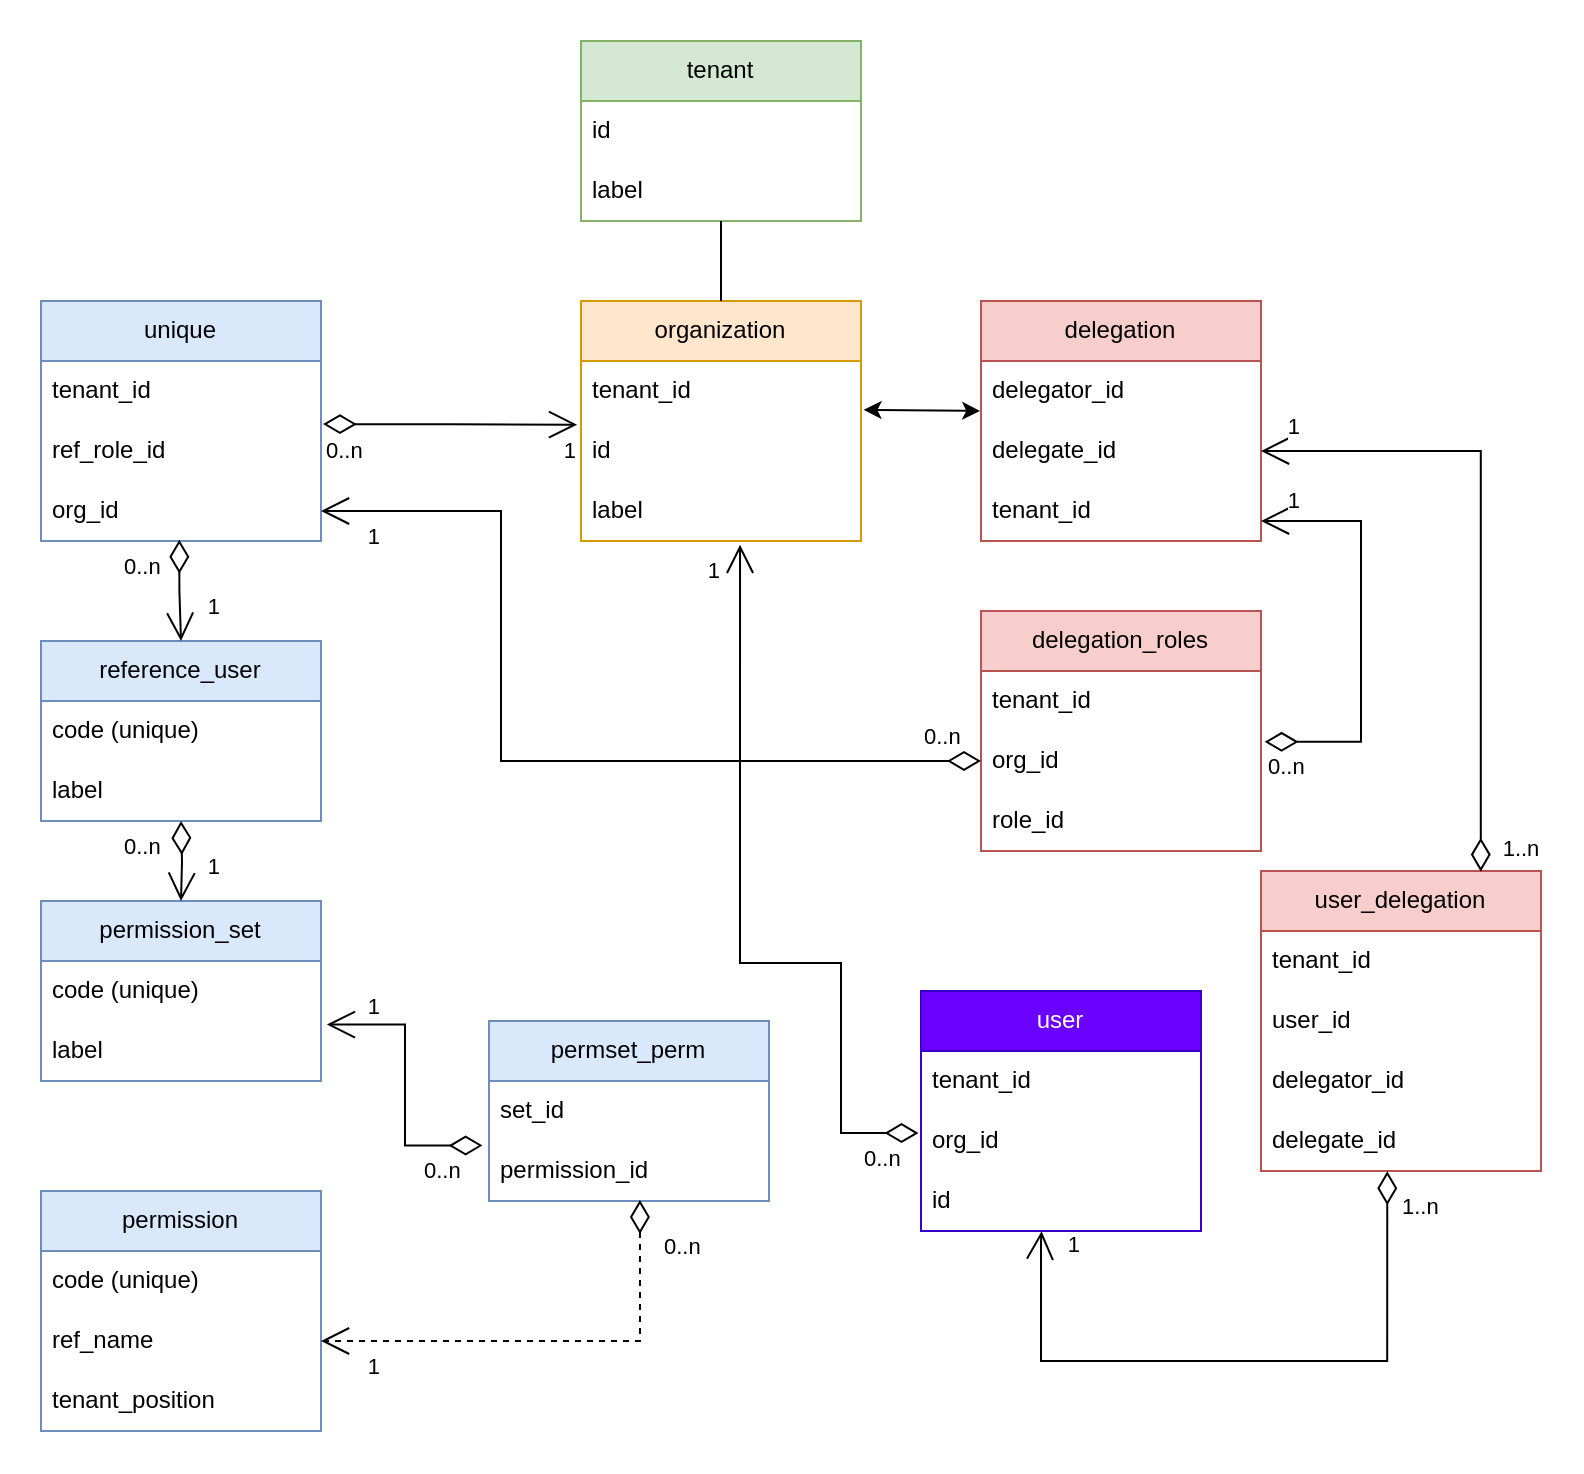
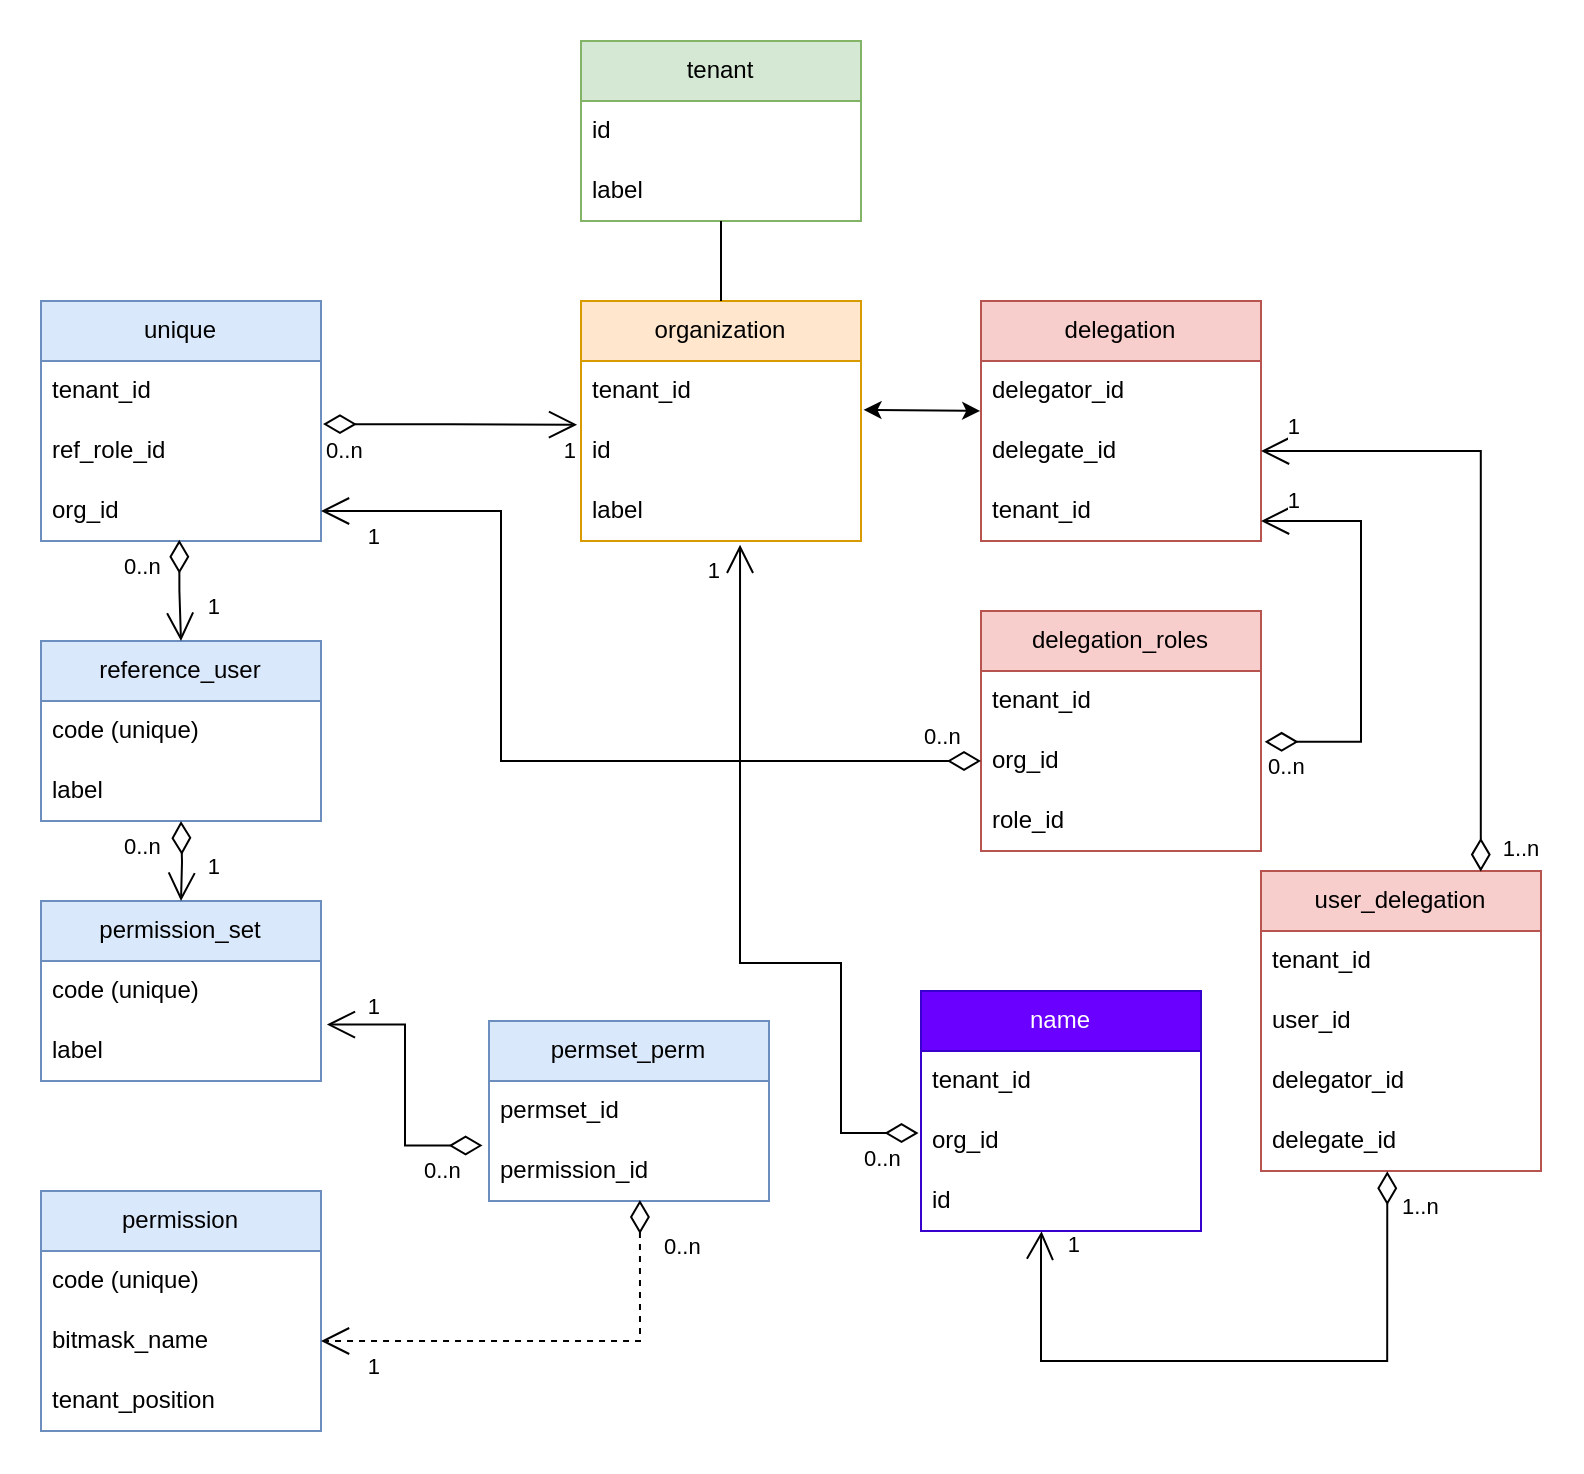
node "user": label "user" -> "name"
node "set_id": label "set_id" -> "permset_id"
node "ref_name": label "ref_name" -> "bitmask_name"
